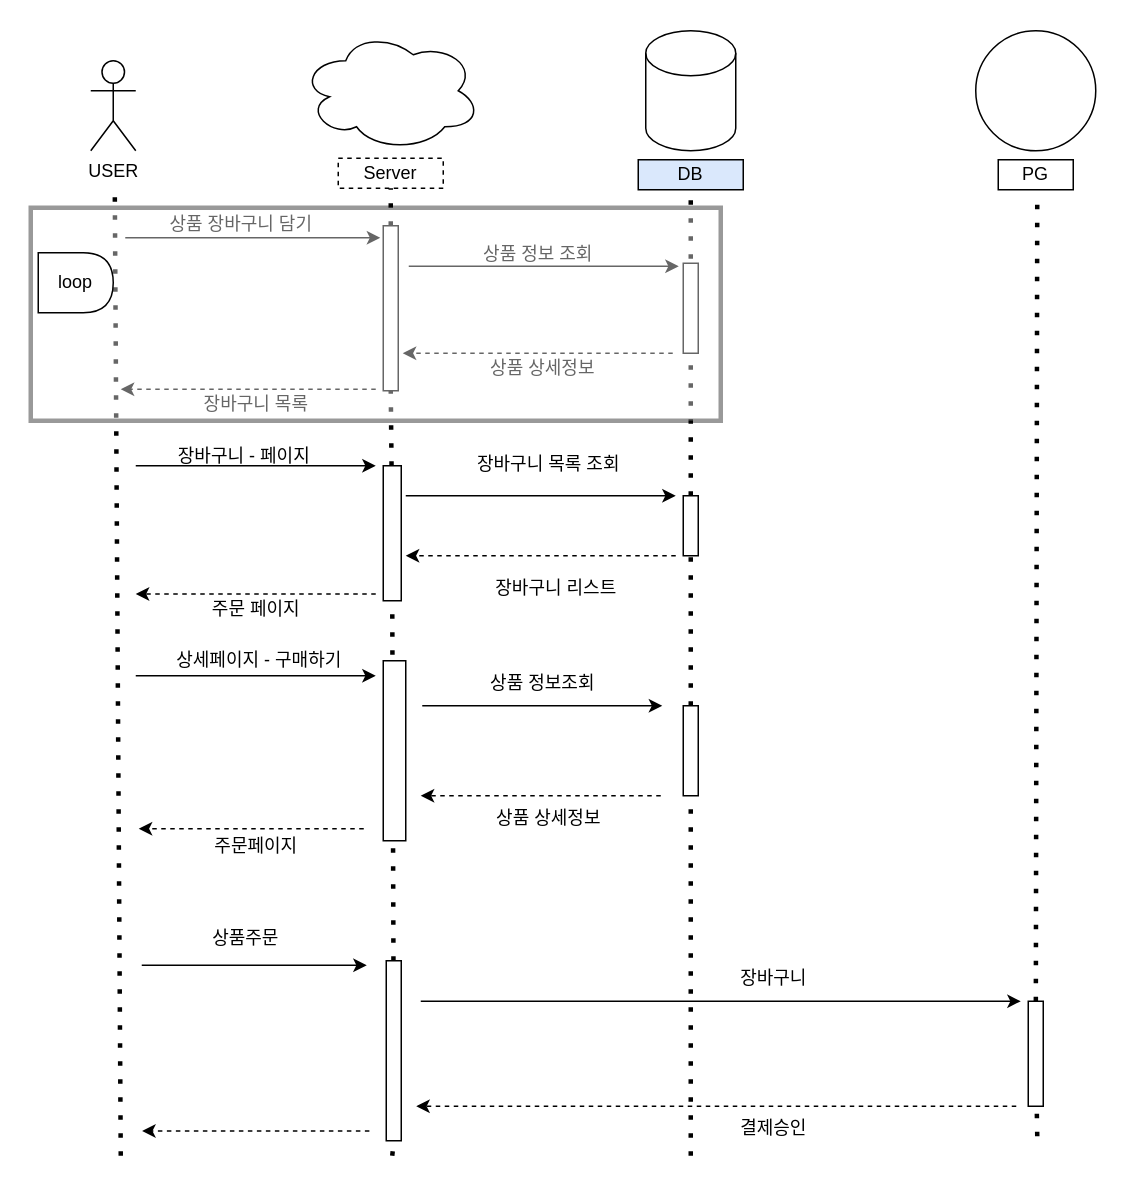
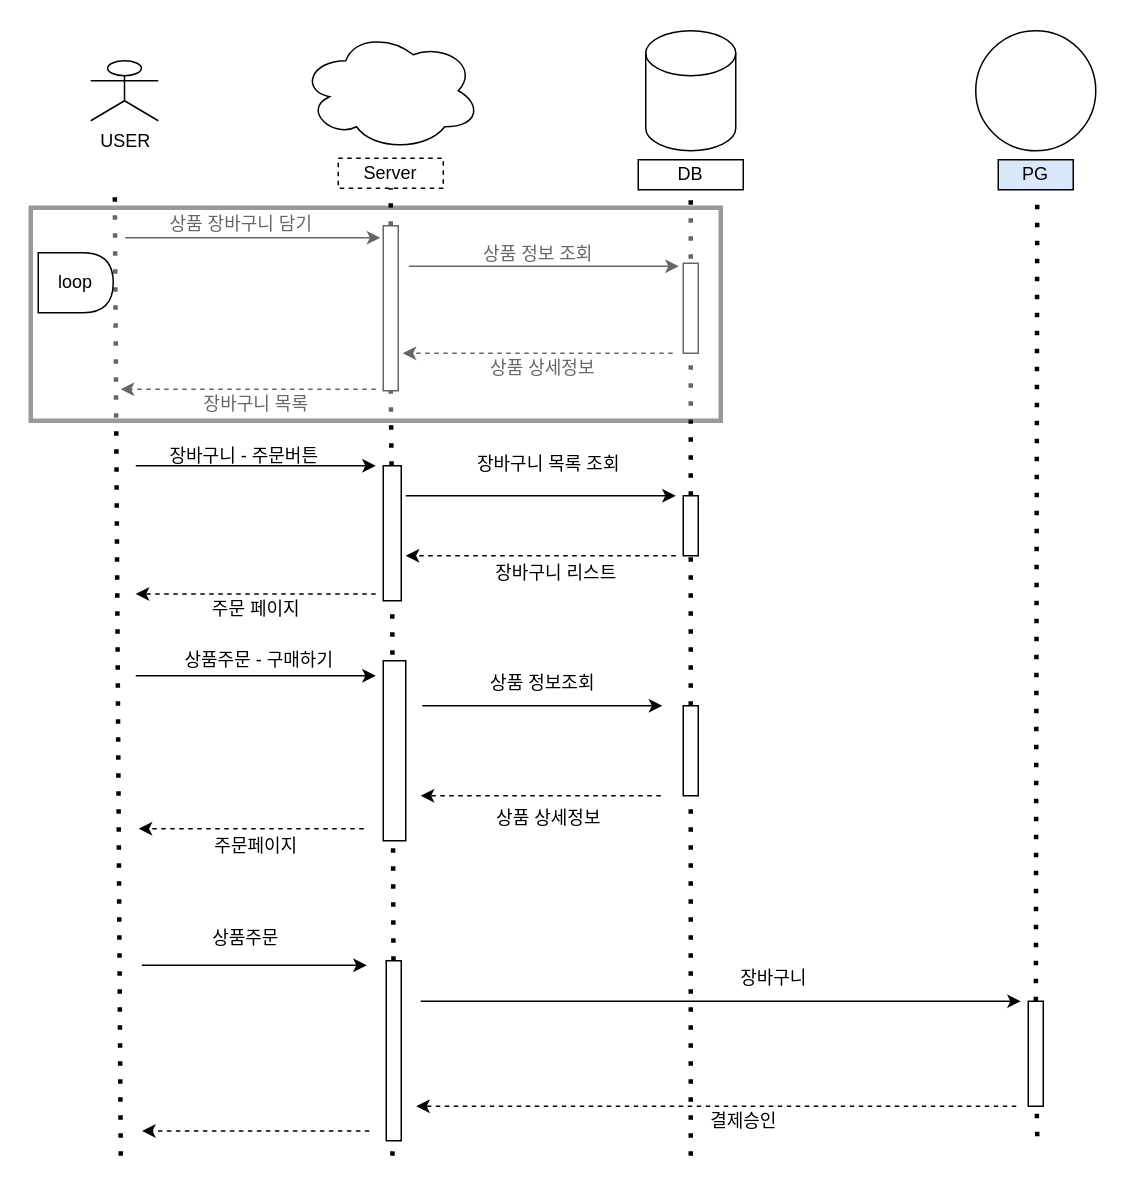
node "USER": size 45x90 -> 68x60
node "DB": fillcolor #dae8fc -> #ffffff
node "PG": fillcolor #ffffff -> #dae8fc
node "장바구니 - 페이지": label "장바구니 - 페이지" -> "장바구니 - 주문버튼"
node "장바구니 리스트": moved (556, 589) -> (556, 574)
node "상세페이지 - 구매하기": label "상세페이지 - 구매하기" -> "상품주문 - 구매하기"
node "결제승인": moved (773, 1129) -> (743, 1121)
